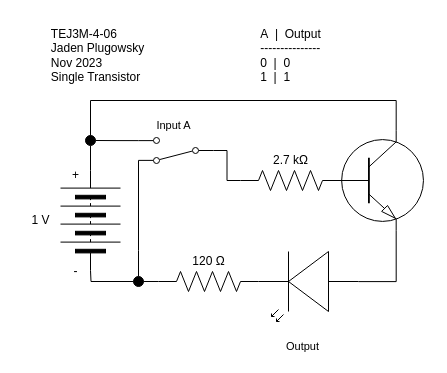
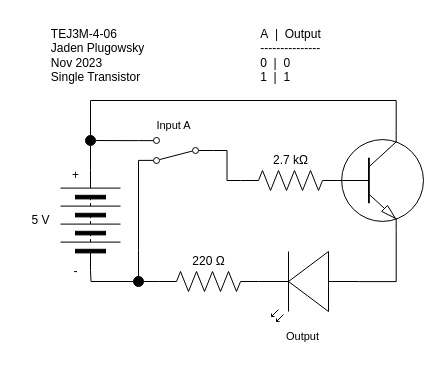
node "1 V": label "1 V" -> "5 V"
node "120 Ω": label "120 Ω" -> "220 Ω"
node "Output": moved (303, 347) -> (303, 337)
